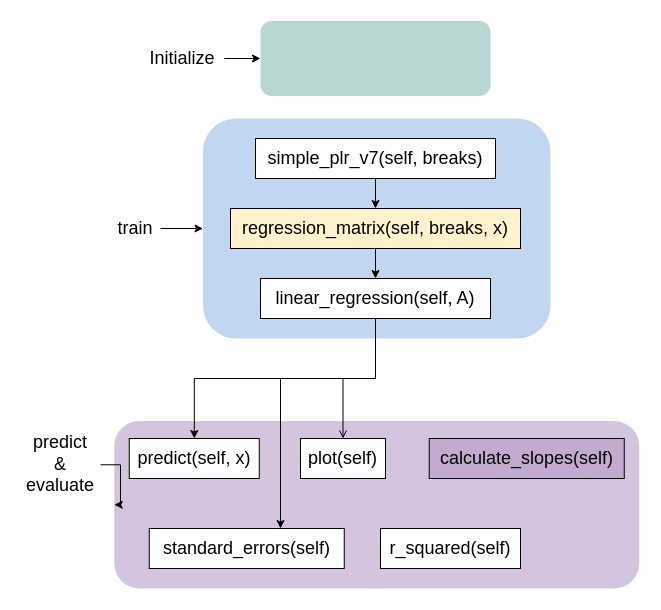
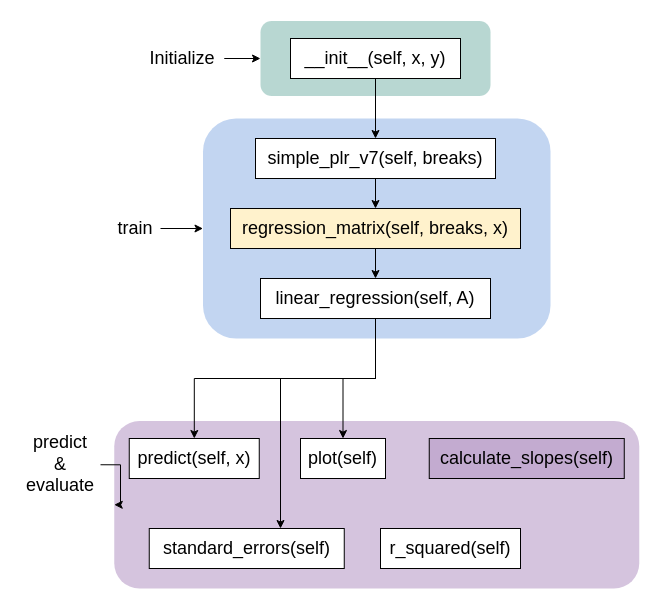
node "__init__(self, x, y)": added
edge "__init__(self, x, y)" -> "simple_plr_v7(self, breaks)": added
edge "linear_regression(self, A)" -> "plot(self)": arrowhead open -> classic
